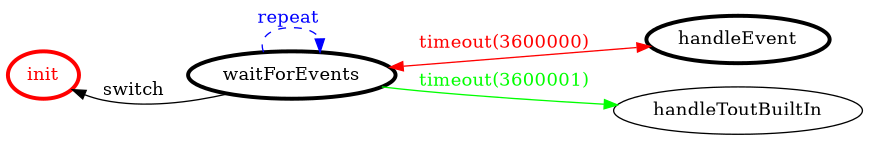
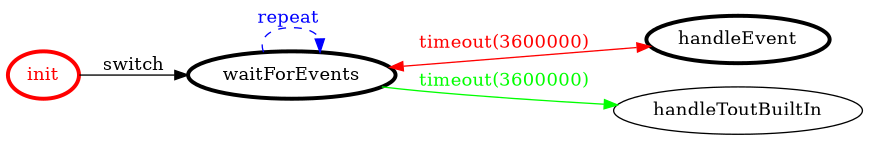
edge "waitForEvents" -> "handleToutBuiltIn": label "timeout(3600001)" -> "timeout(3600000)"
edge "waitForEvents" -> "init": reversed
